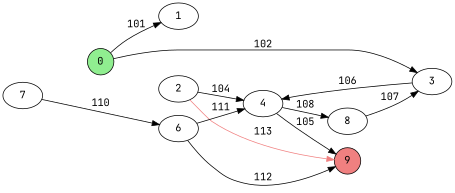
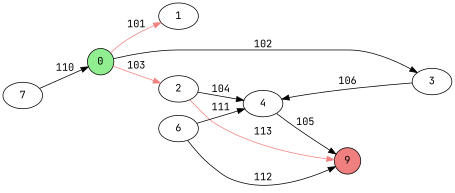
edge "0" -> "1": color black -> lightcoral
edge "0" -> "2": added, label "103"
edge "7" -> "6": now "7" -> "0"
node "8": removed
